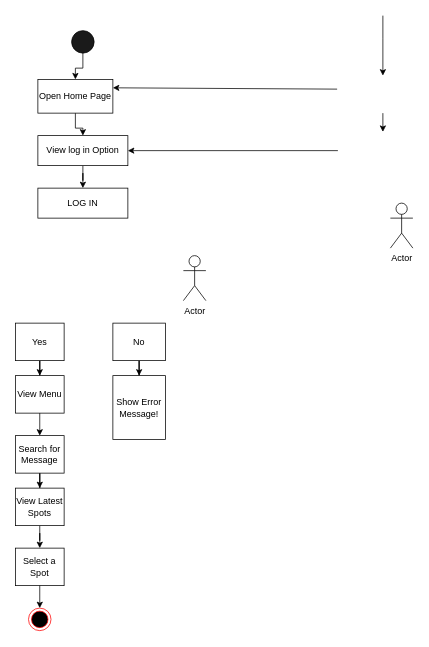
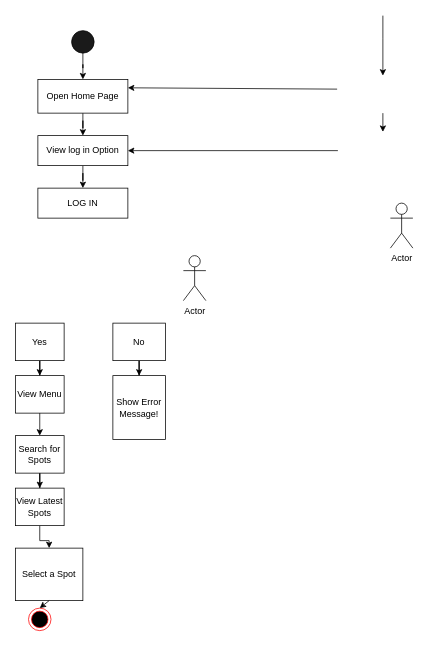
node "Open Home Page": size 75x34 -> 90x34
node "Search for Message": label "Search for Message" -> "Search for Spots"
node "Select a Spot": size 49x38 -> 68x53
